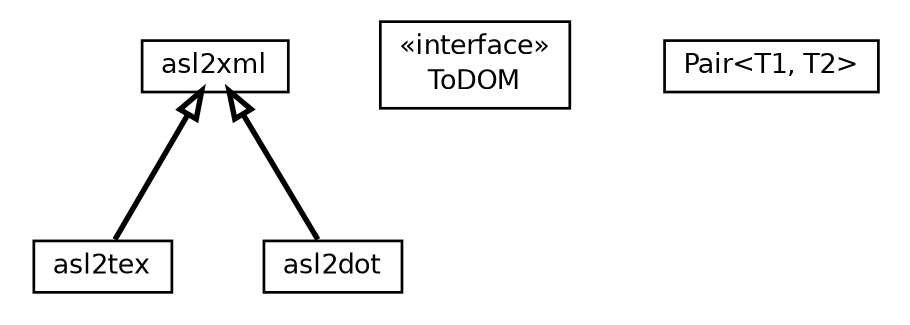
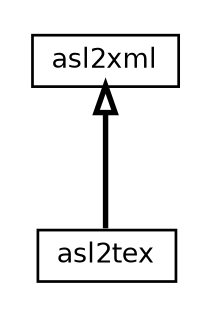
node "ToDOM": removed
node "Pair<T1, T2>": removed
node "asl2dot": removed
